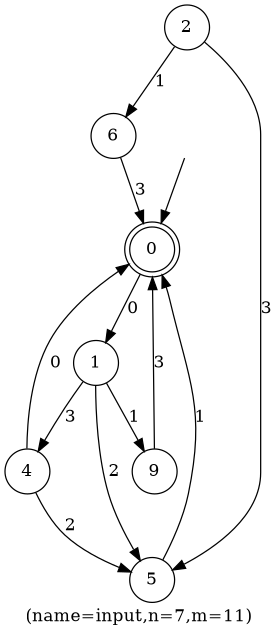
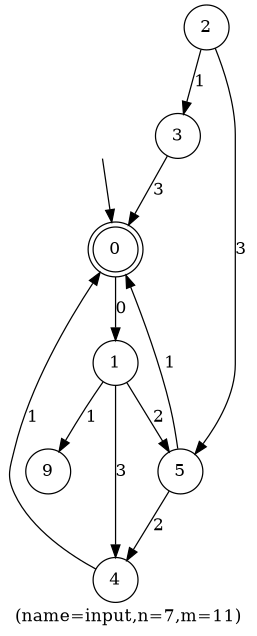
node "6": label "6" -> "3"
edge "4" -> "0": label "0" -> "1"
edge "9" -> "0": removed, label "3"
edge "4" -> "5": reversed
